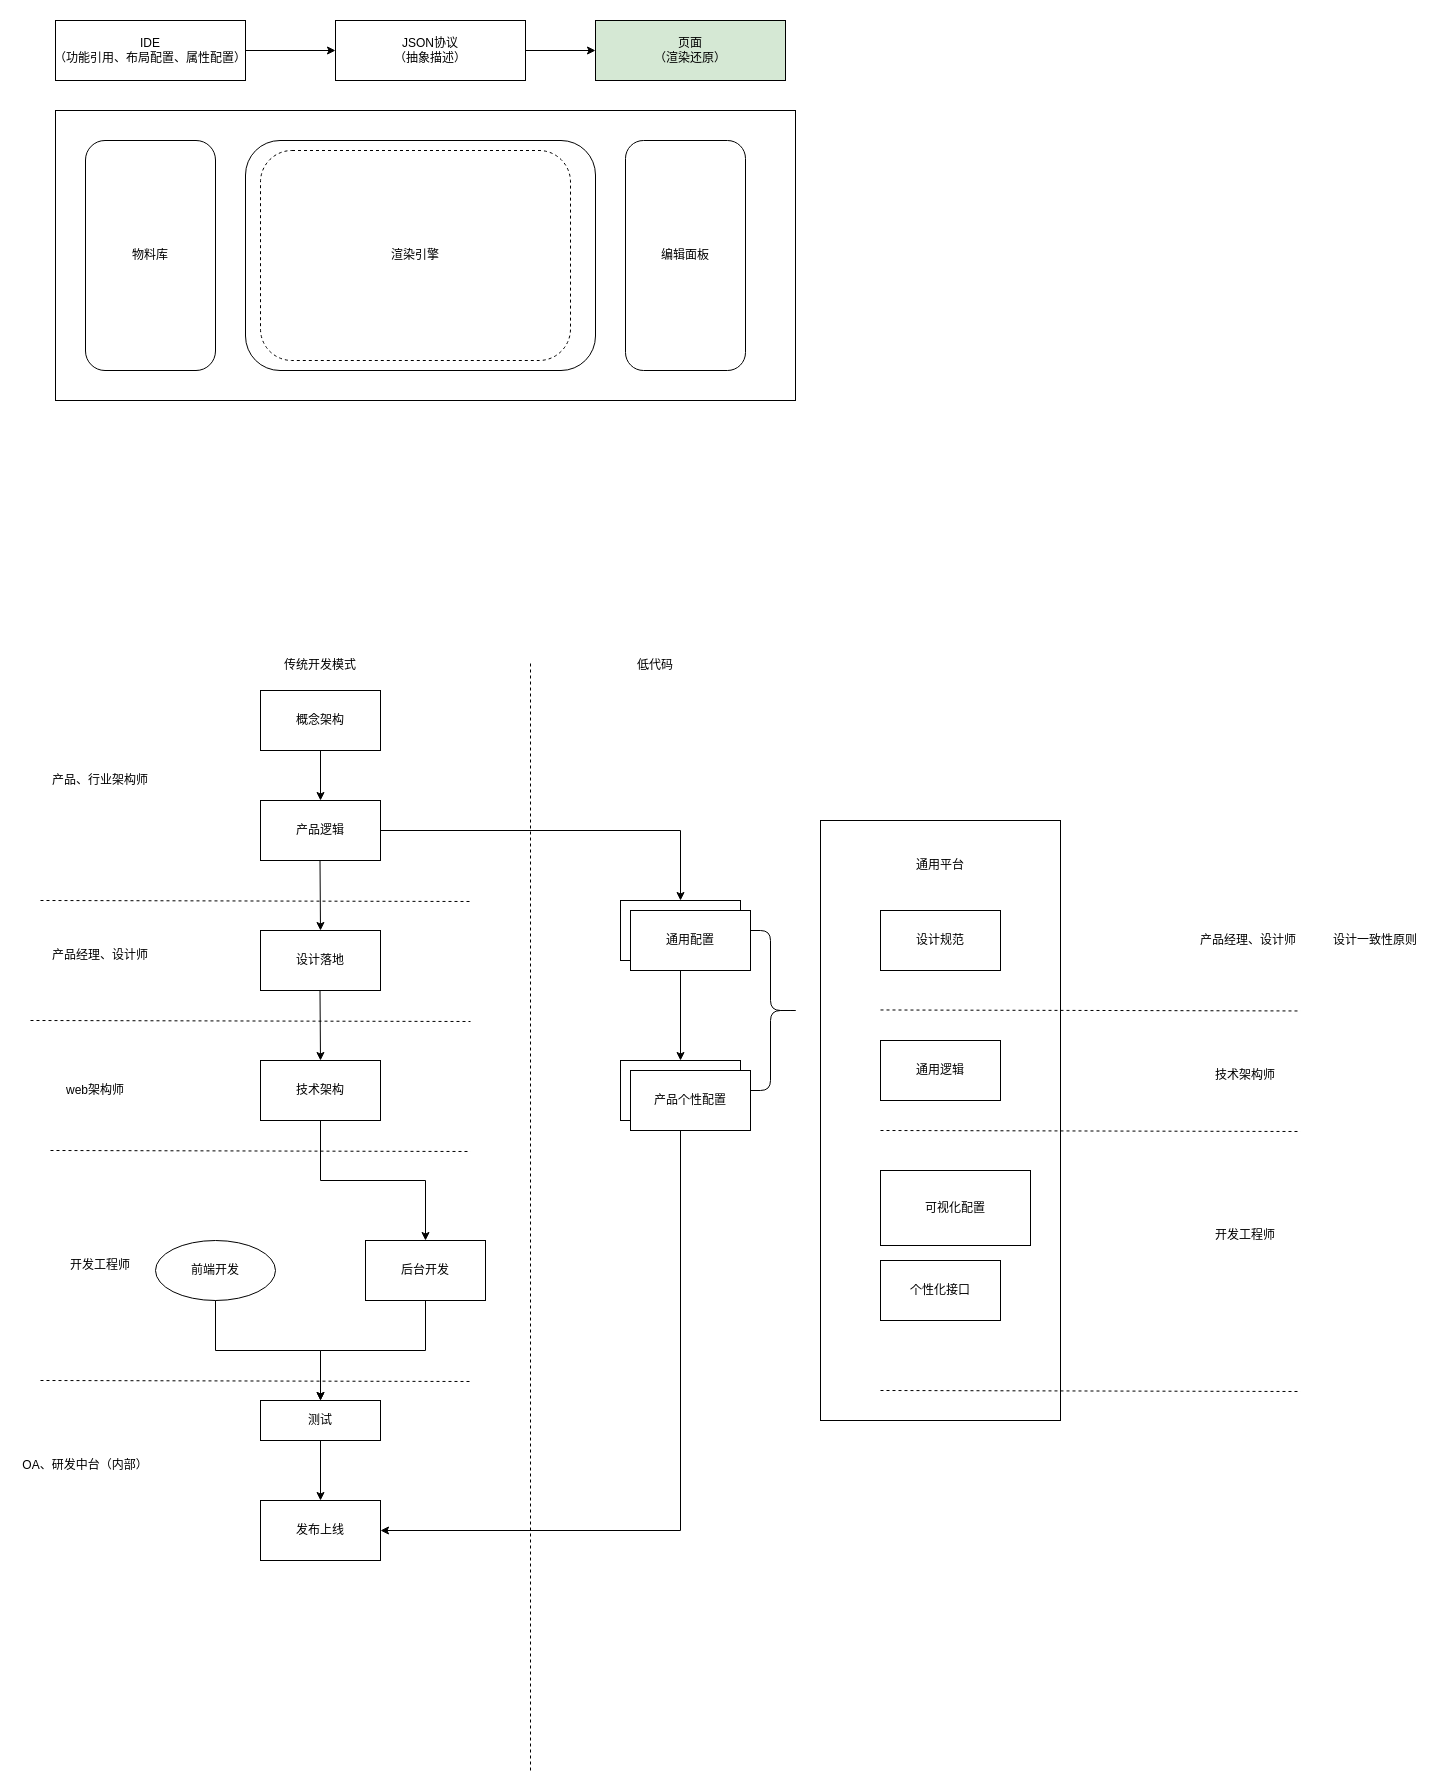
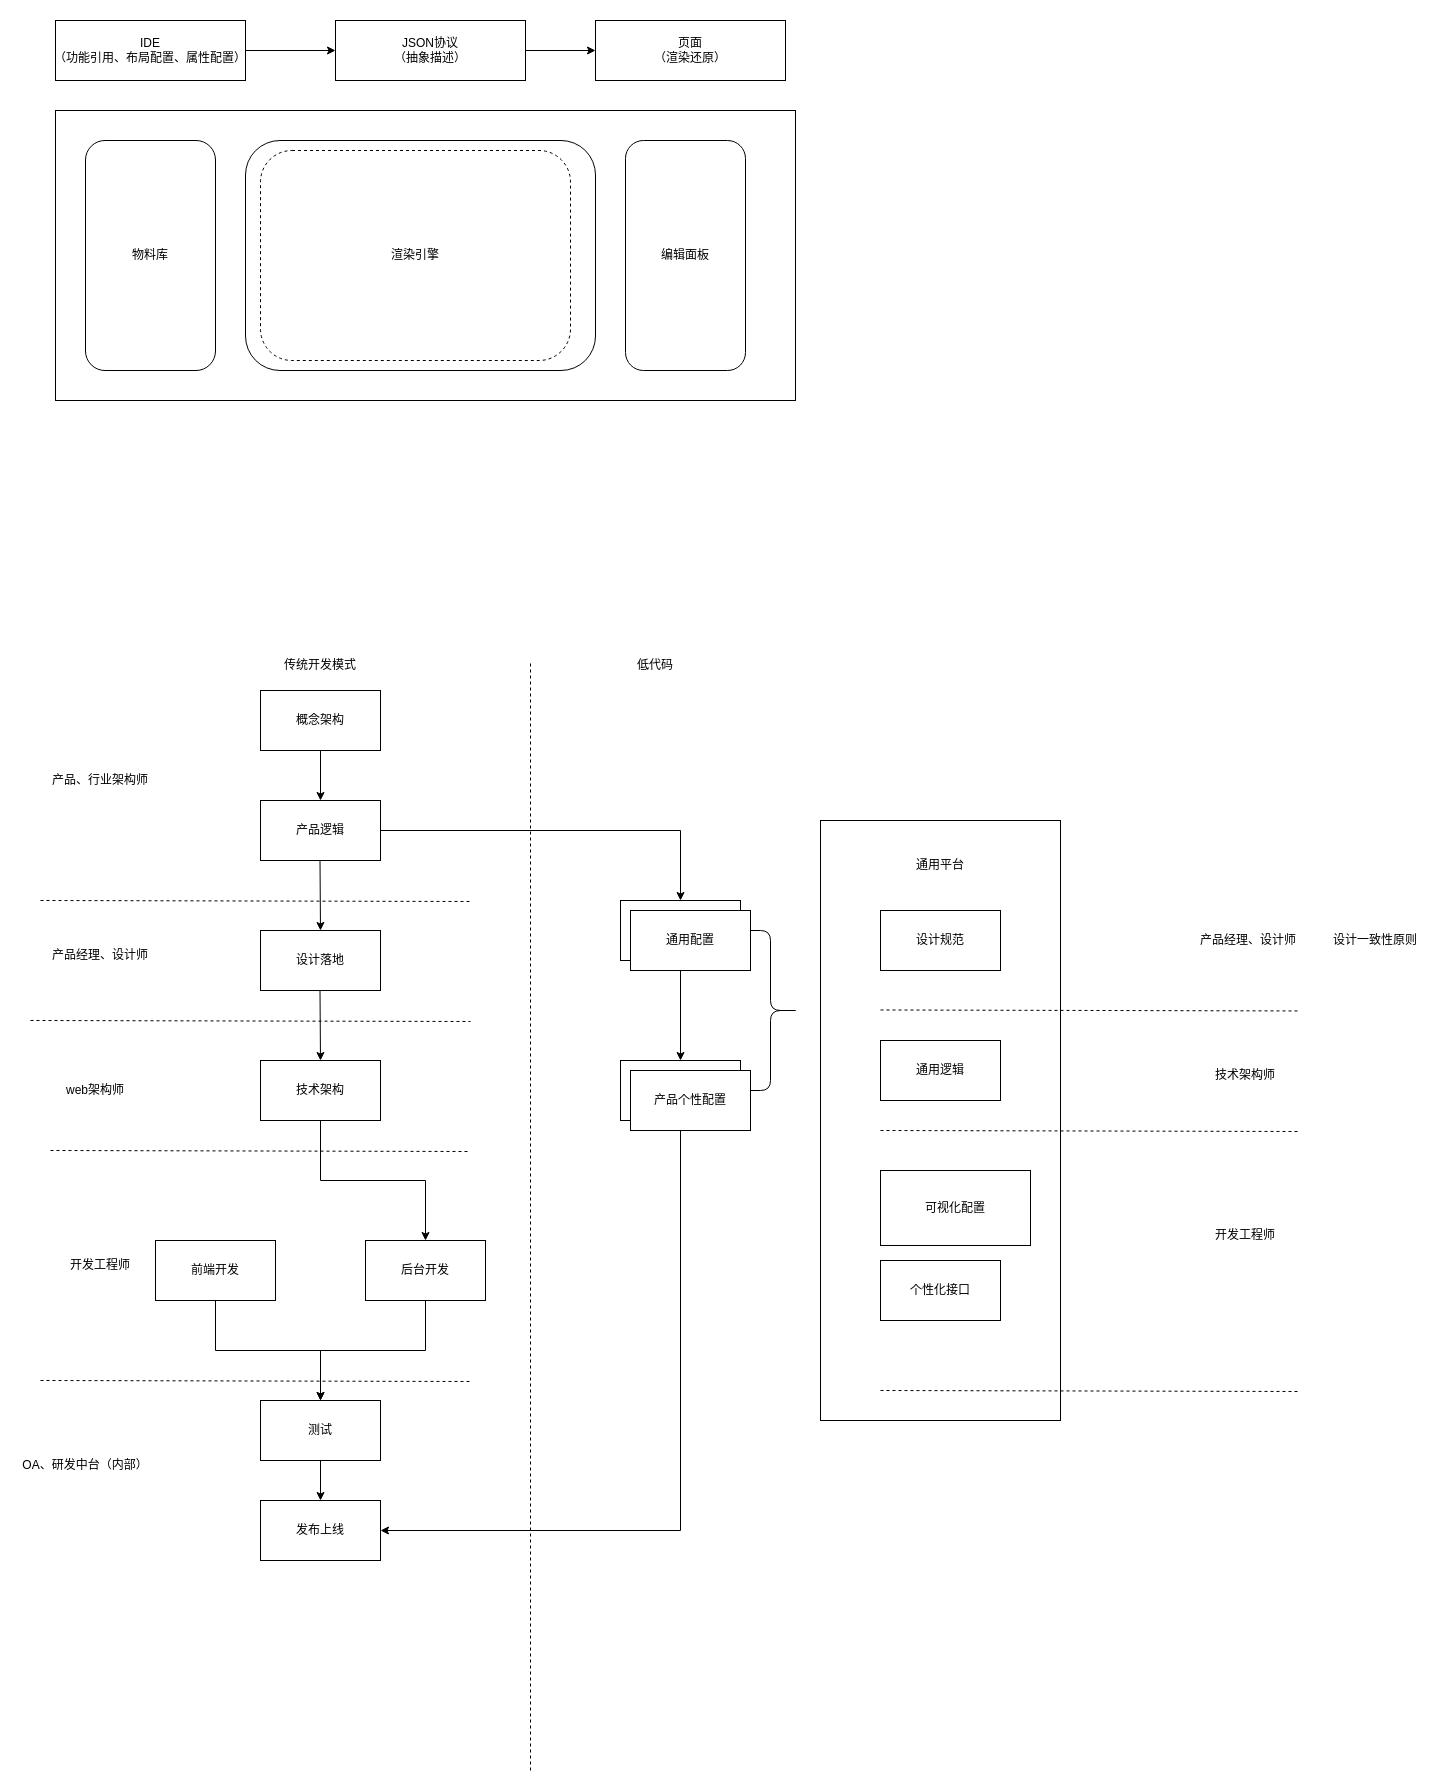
node "页面 （渲染还原）": fillcolor #d5e8d4 -> #ffffff
node "前端开发": shape ellipse -> rectangle
node "测试": size 120x40 -> 120x60
